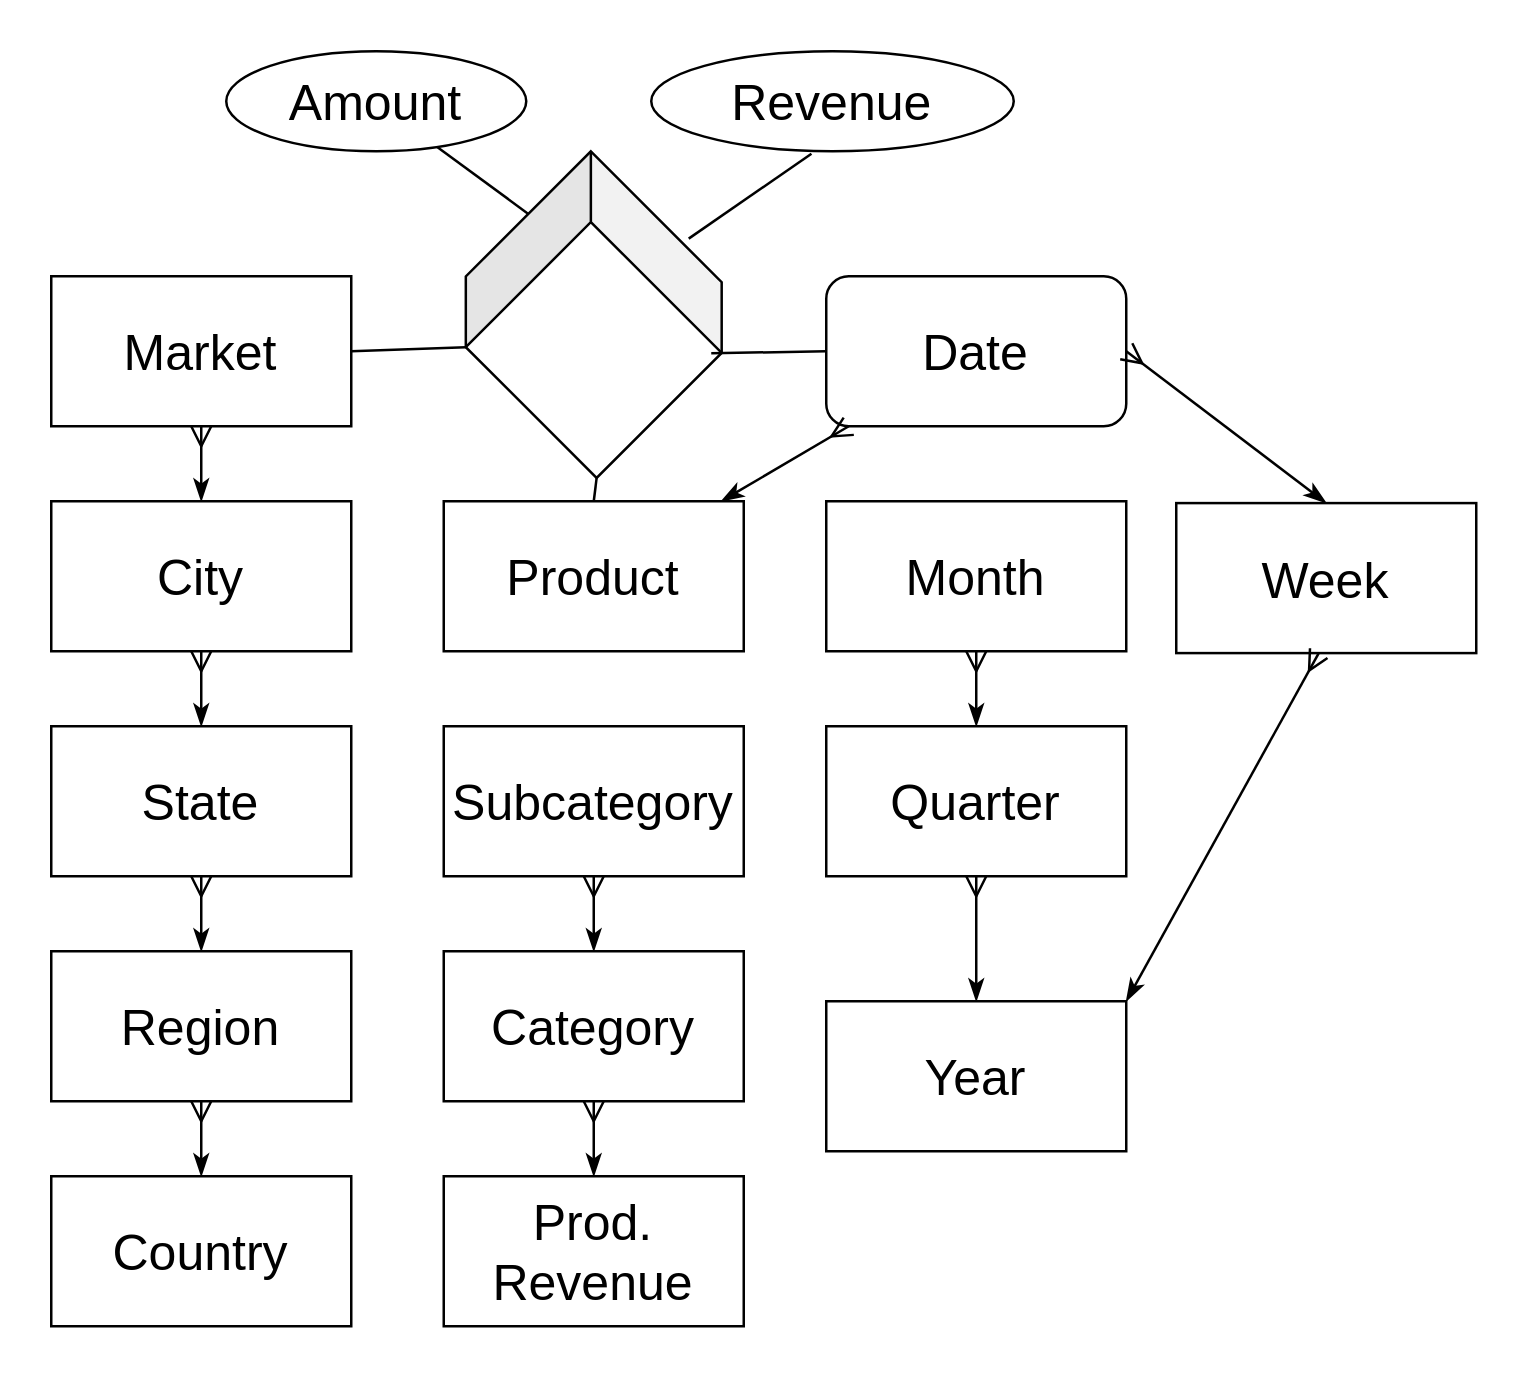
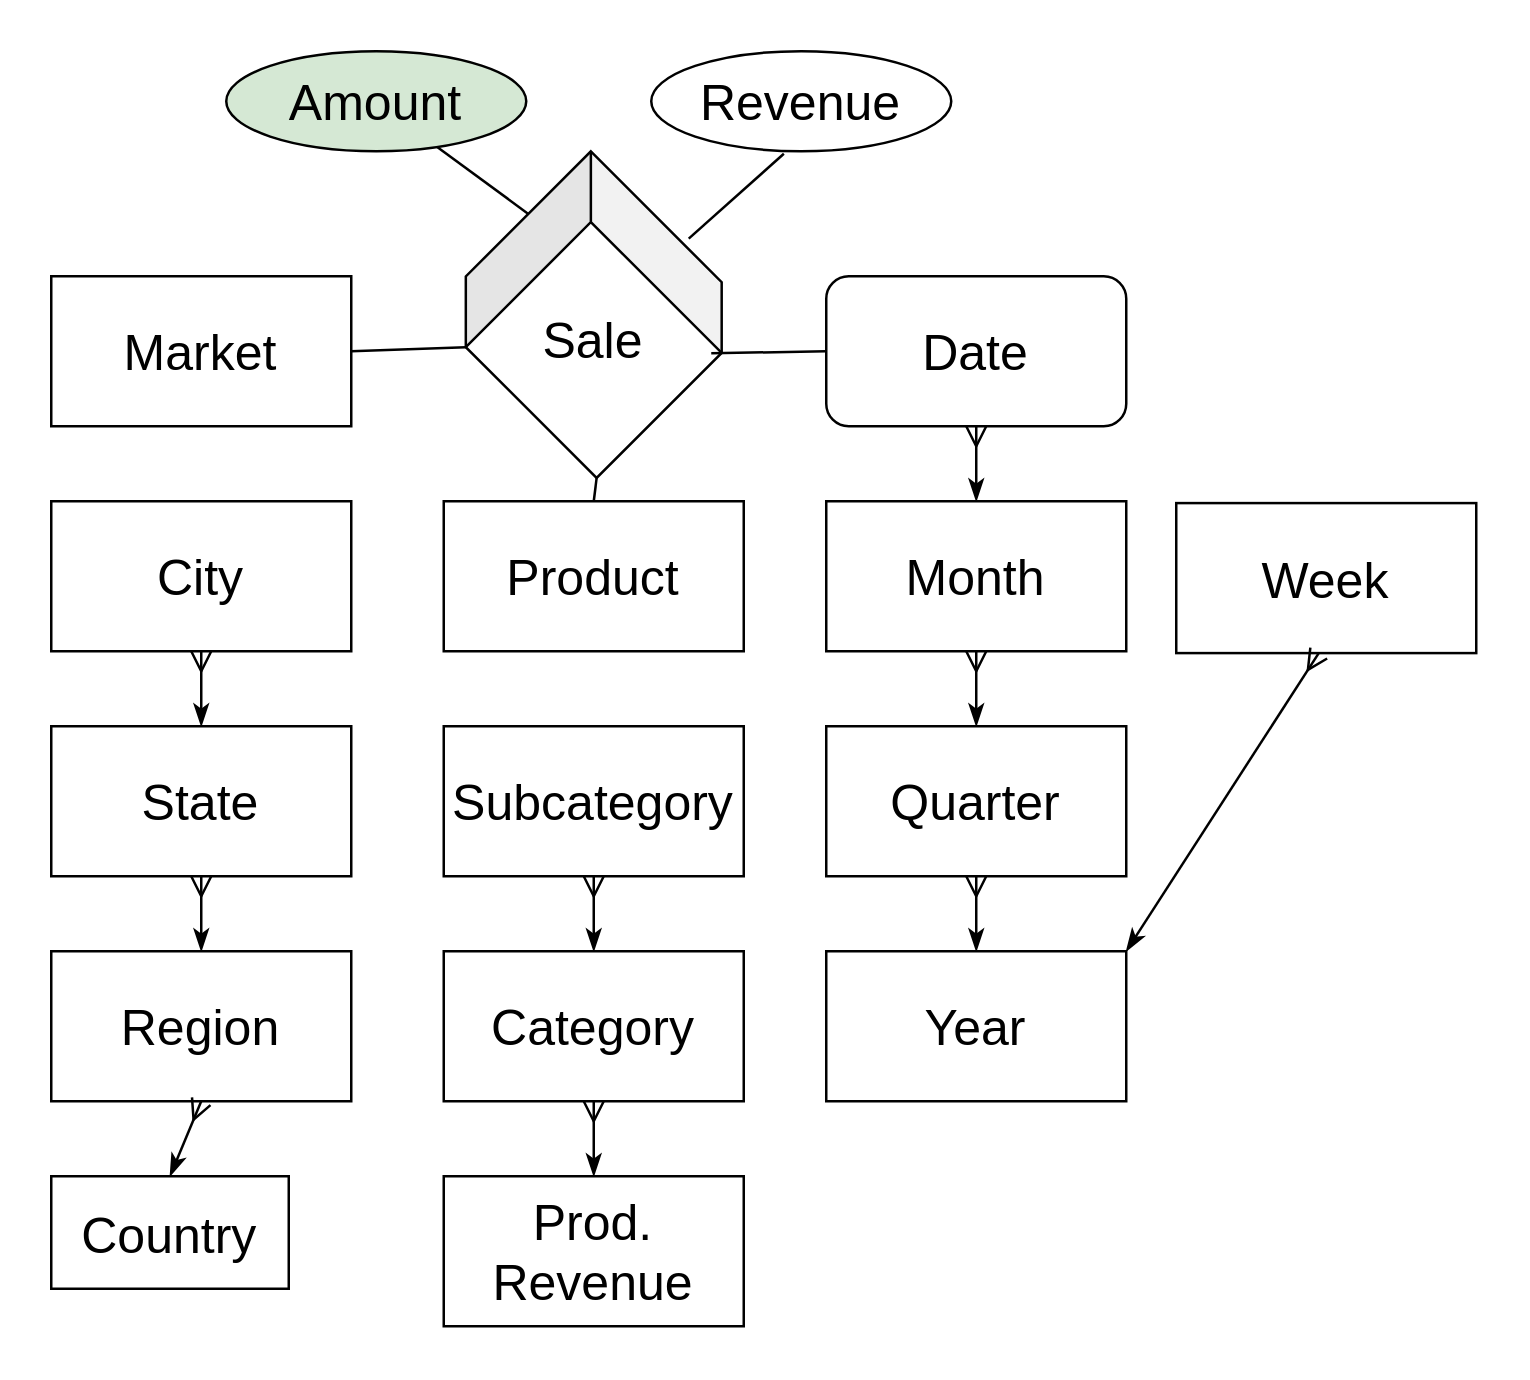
node "Amount": fillcolor #ffffff -> #d5e8d4
node "Revenue": size 363x100 -> 300x100
node "Sale": added
edge "Date" -- "Week": removed
edge "Market" -- "City": removed
edge "Date" -- "Product": now "Date" -- "Month"
node "Year": moved (976, 1076) -> (976, 1026)
node "Country": size 300x150 -> 238x113
